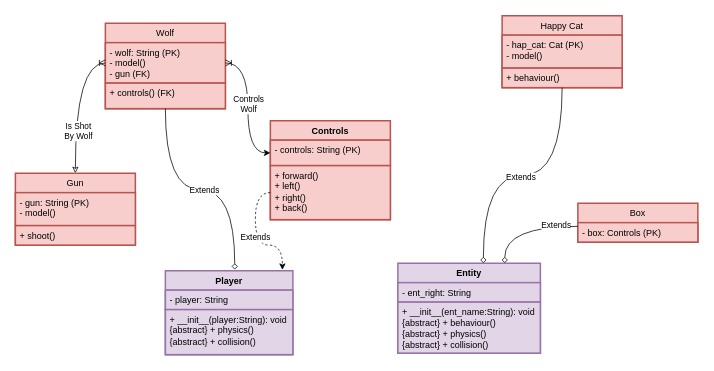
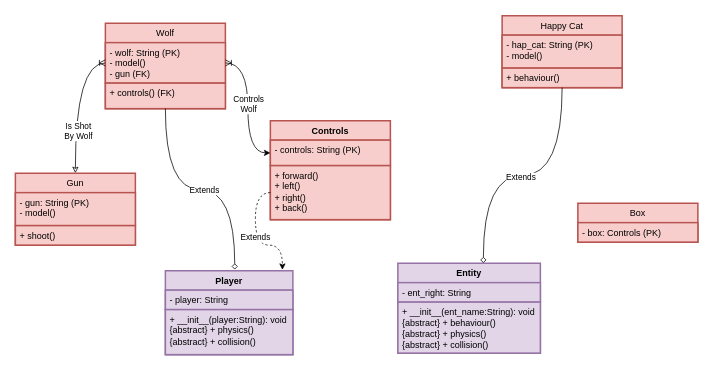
node "- hap_cat: Cat (PK) - model()": label "- hap_cat: Cat (PK) - model()" -> "- hap_cat: String (PK) - model()"
edge "- box: Controls (PK)" -> "Entity": removed, label "Extends"
